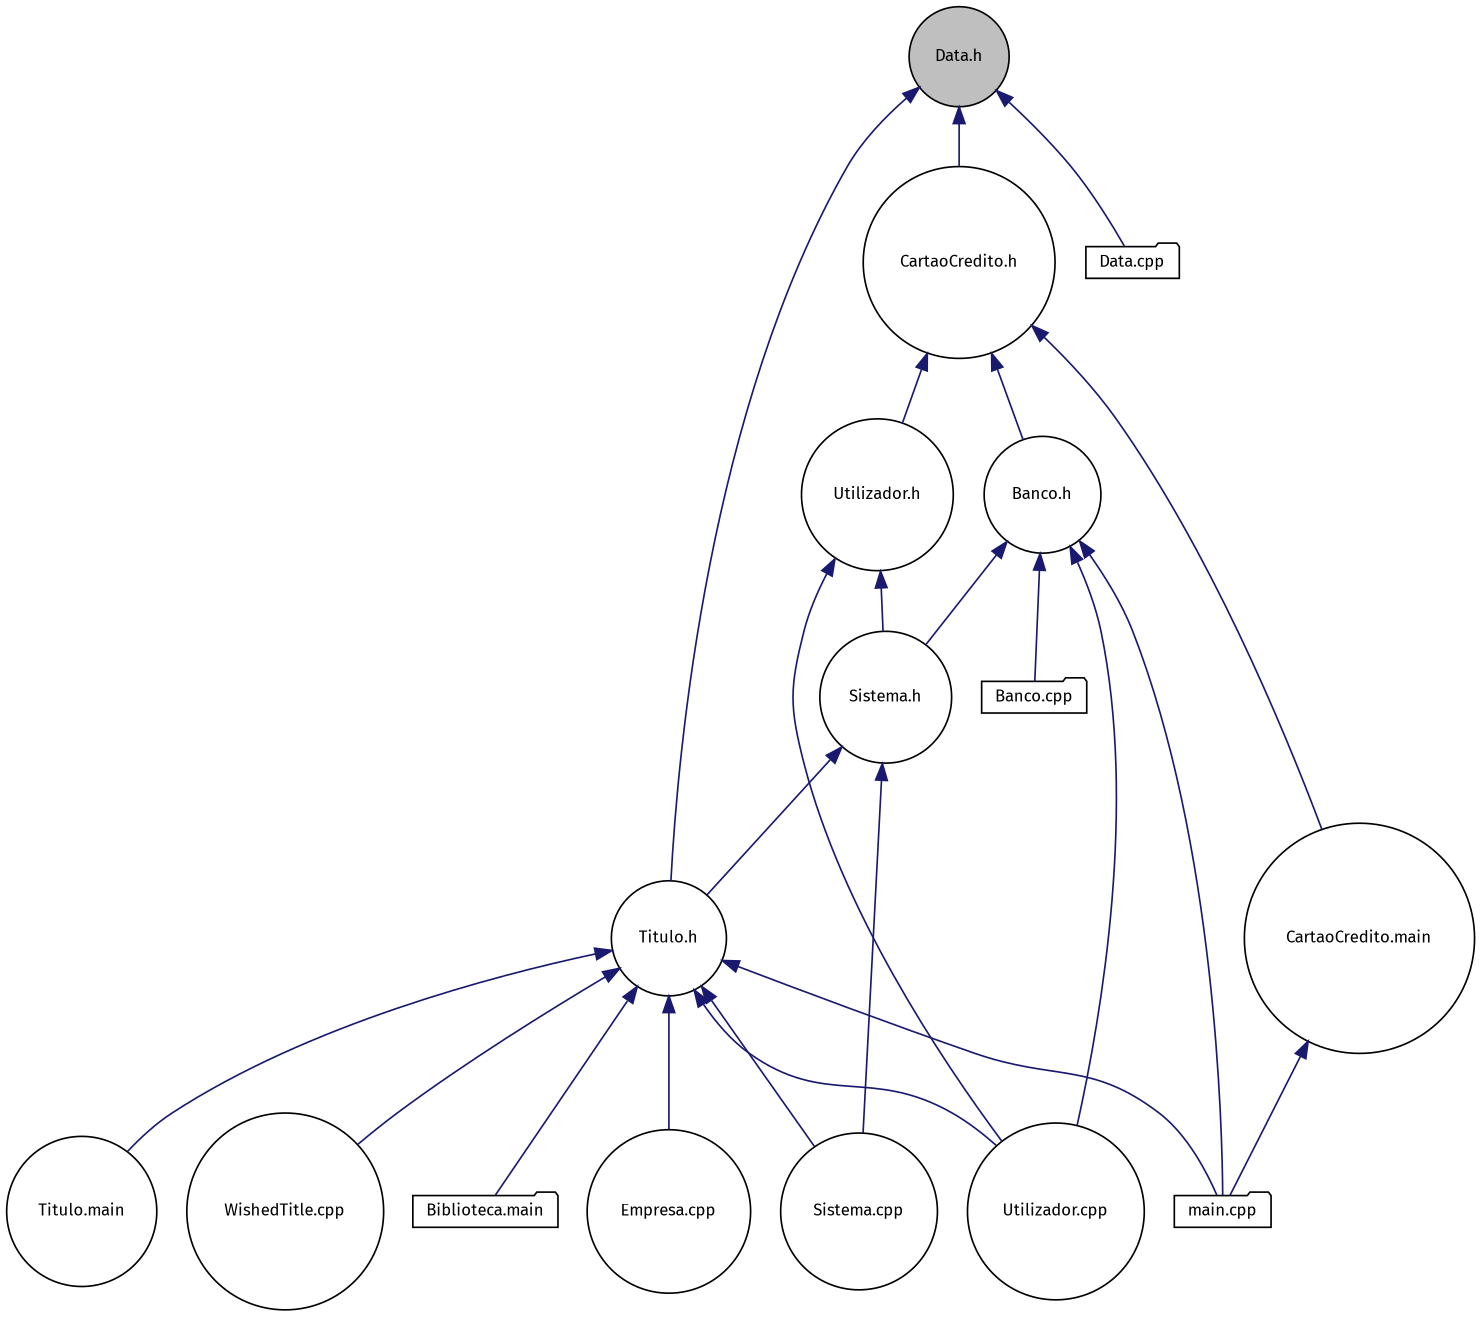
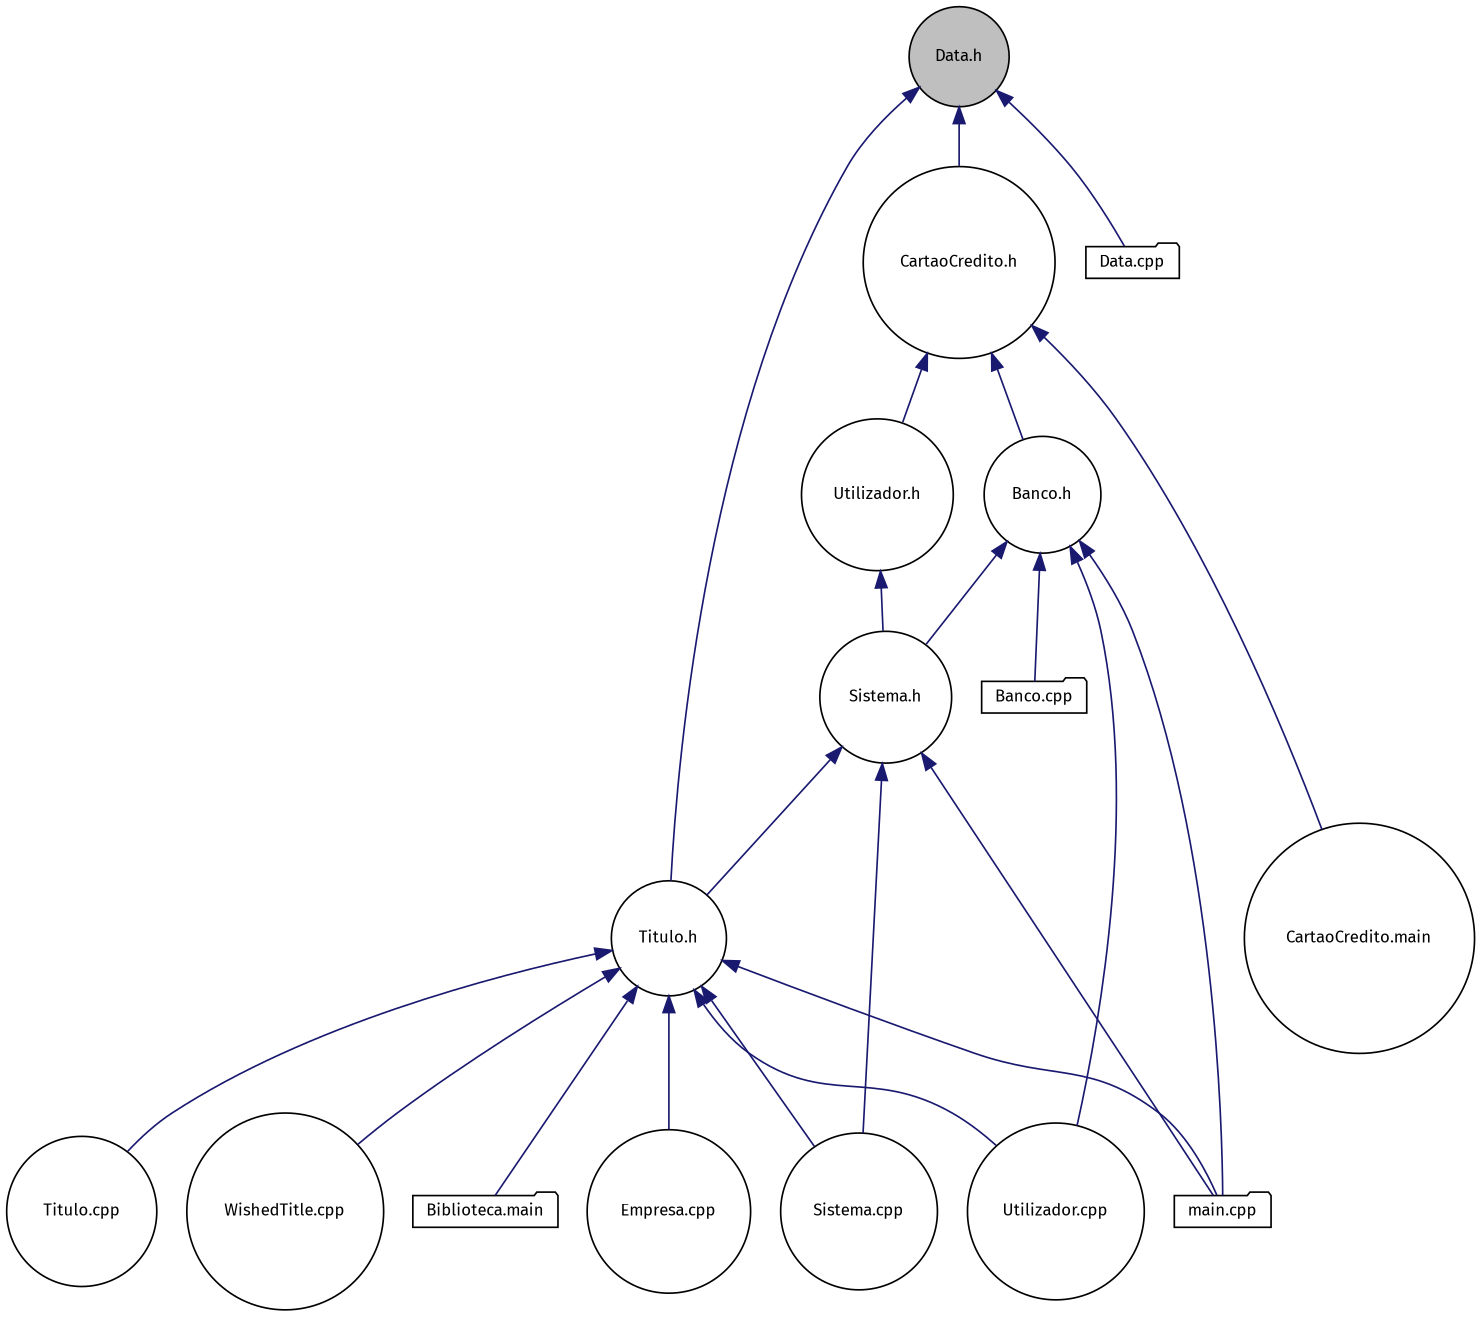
edge "Utilizador.cpp" -> "Utilizador.h": removed
edge "main.cpp" -> "CartaoCredito.main": now "main.cpp" -> "Sistema.h"
node "Titulo.main": label "Titulo.main" -> "Titulo.cpp"
